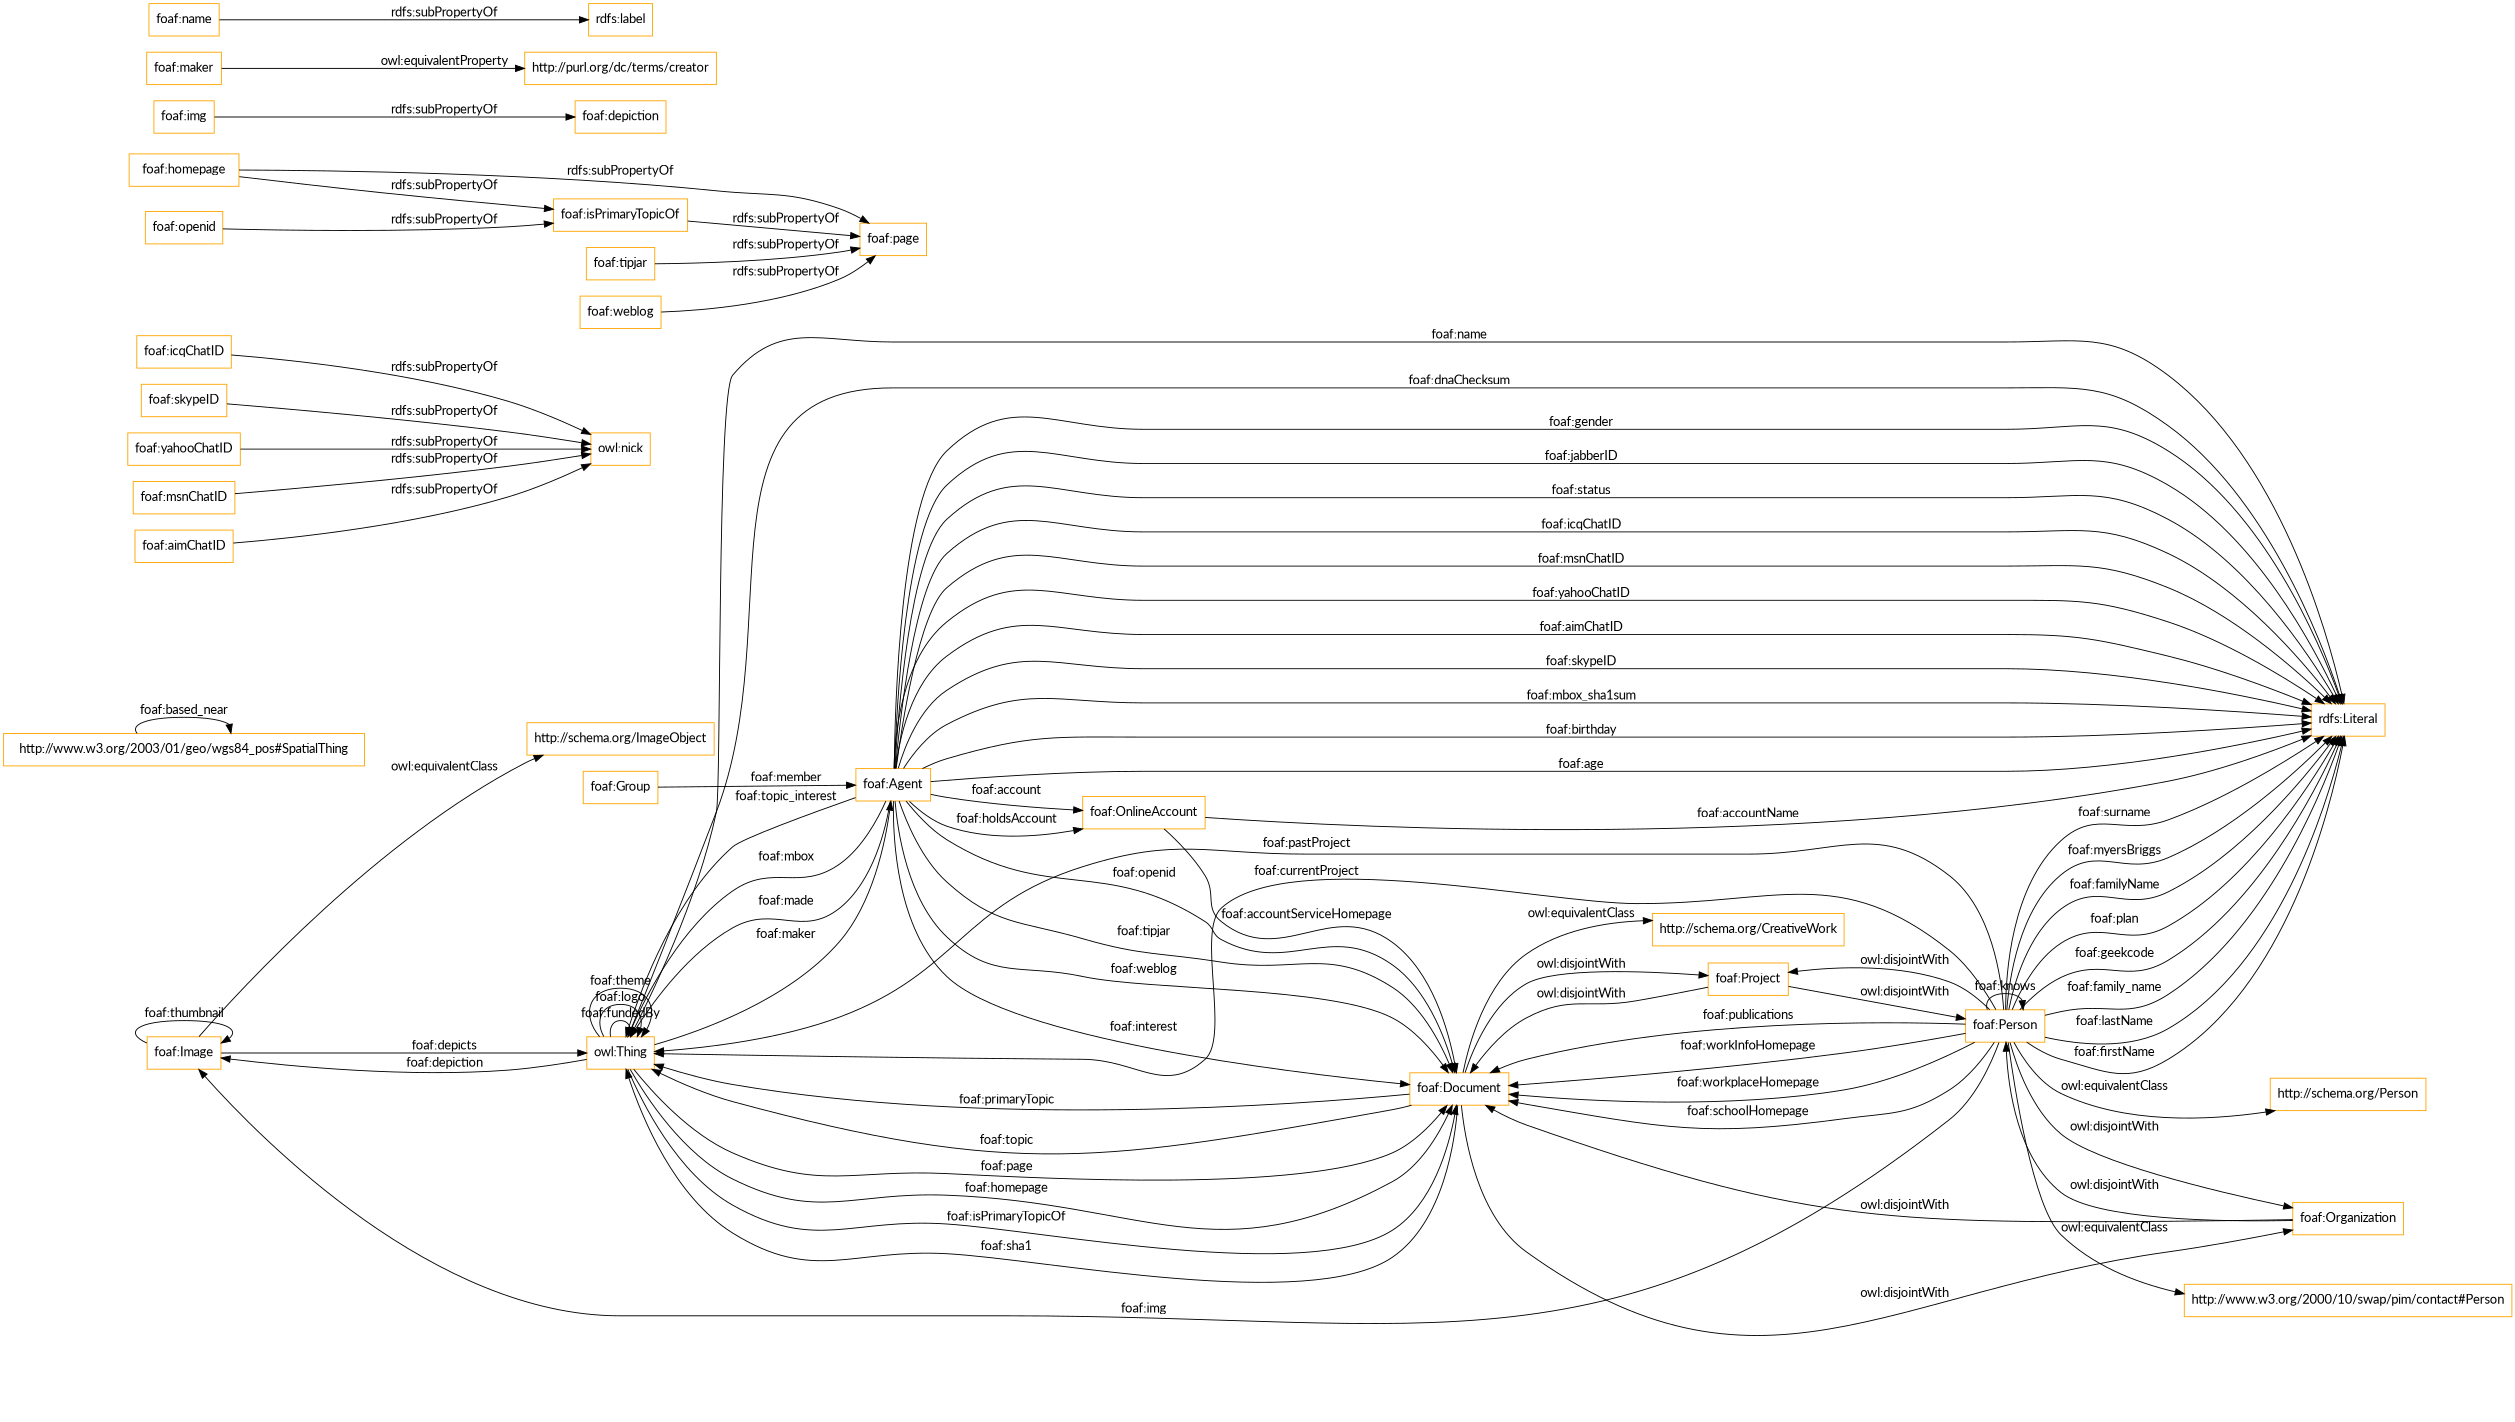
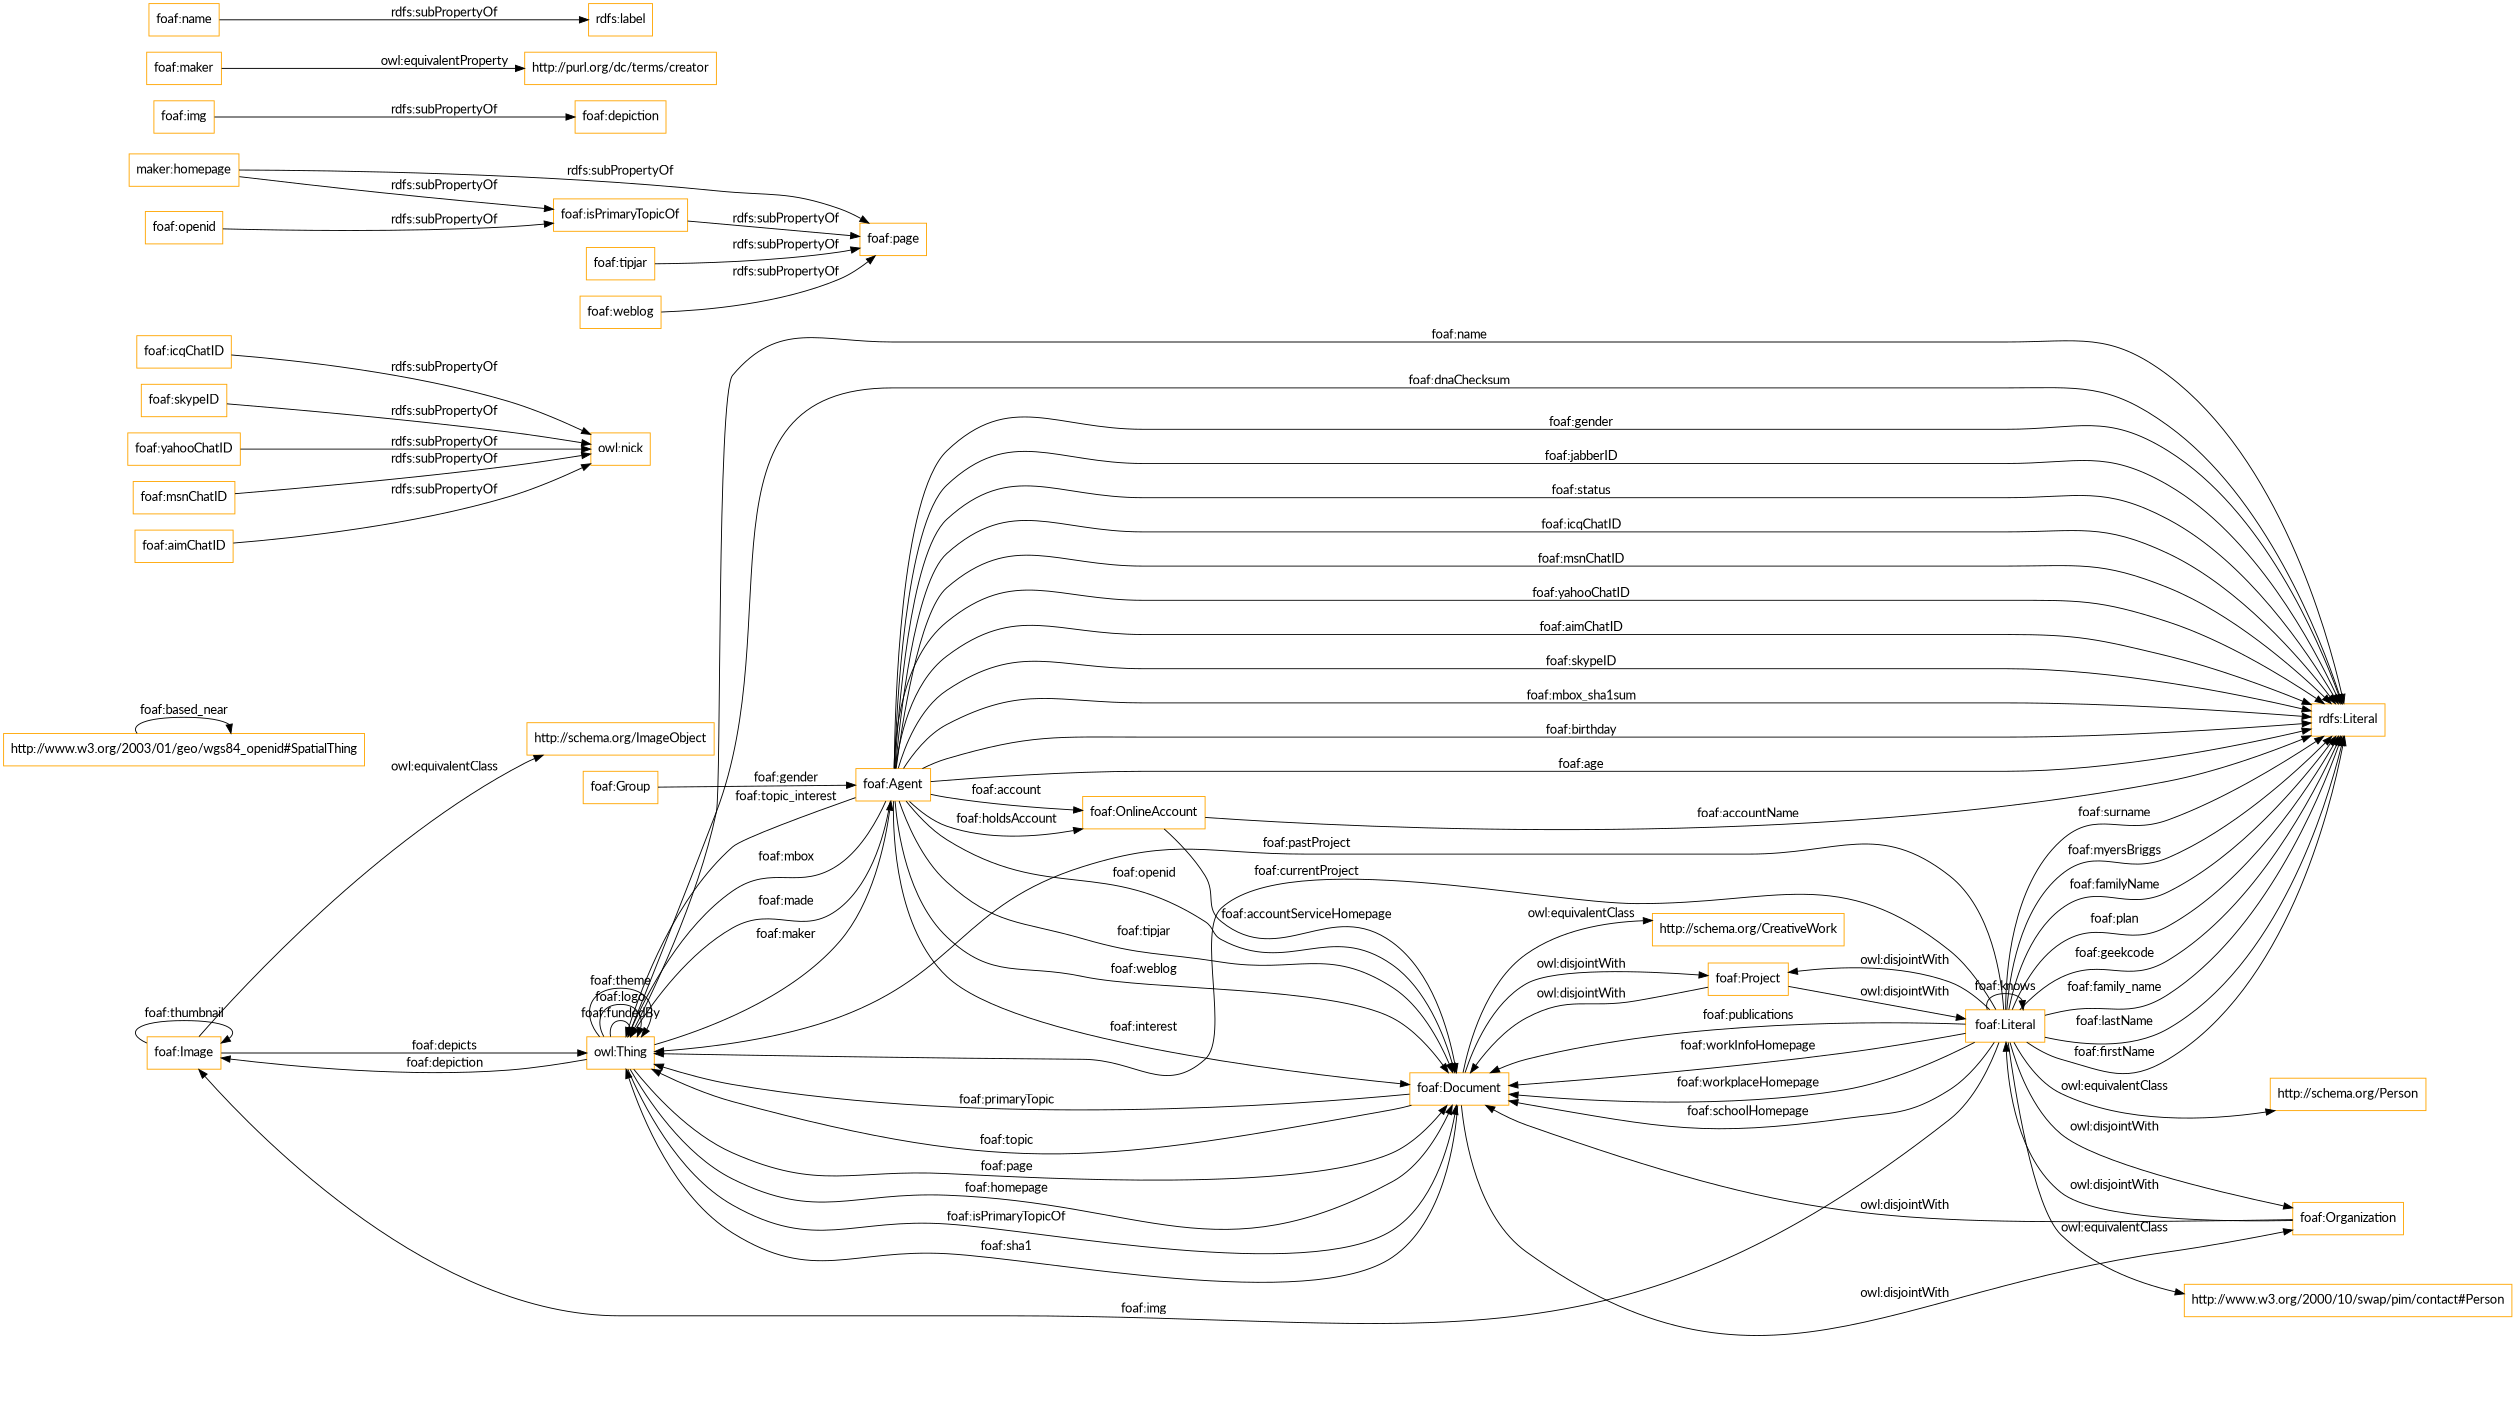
node "foaf:homepage": label "foaf:homepage" -> "maker:homepage"
node "http://www.w3.org/2003/01/geo/wgs84_pos#SpatialThing": label "http://www.w3.org/2003/01/geo/wgs84_pos#SpatialThing" -> "http://www.w3.org/2003/01/geo/wgs84_openid#SpatialThing"
edge "foaf:Group" -> "foaf:Agent": label "foaf:member" -> "foaf:gender"
node "foaf:Person": label "foaf:Person" -> "foaf:Literal"
